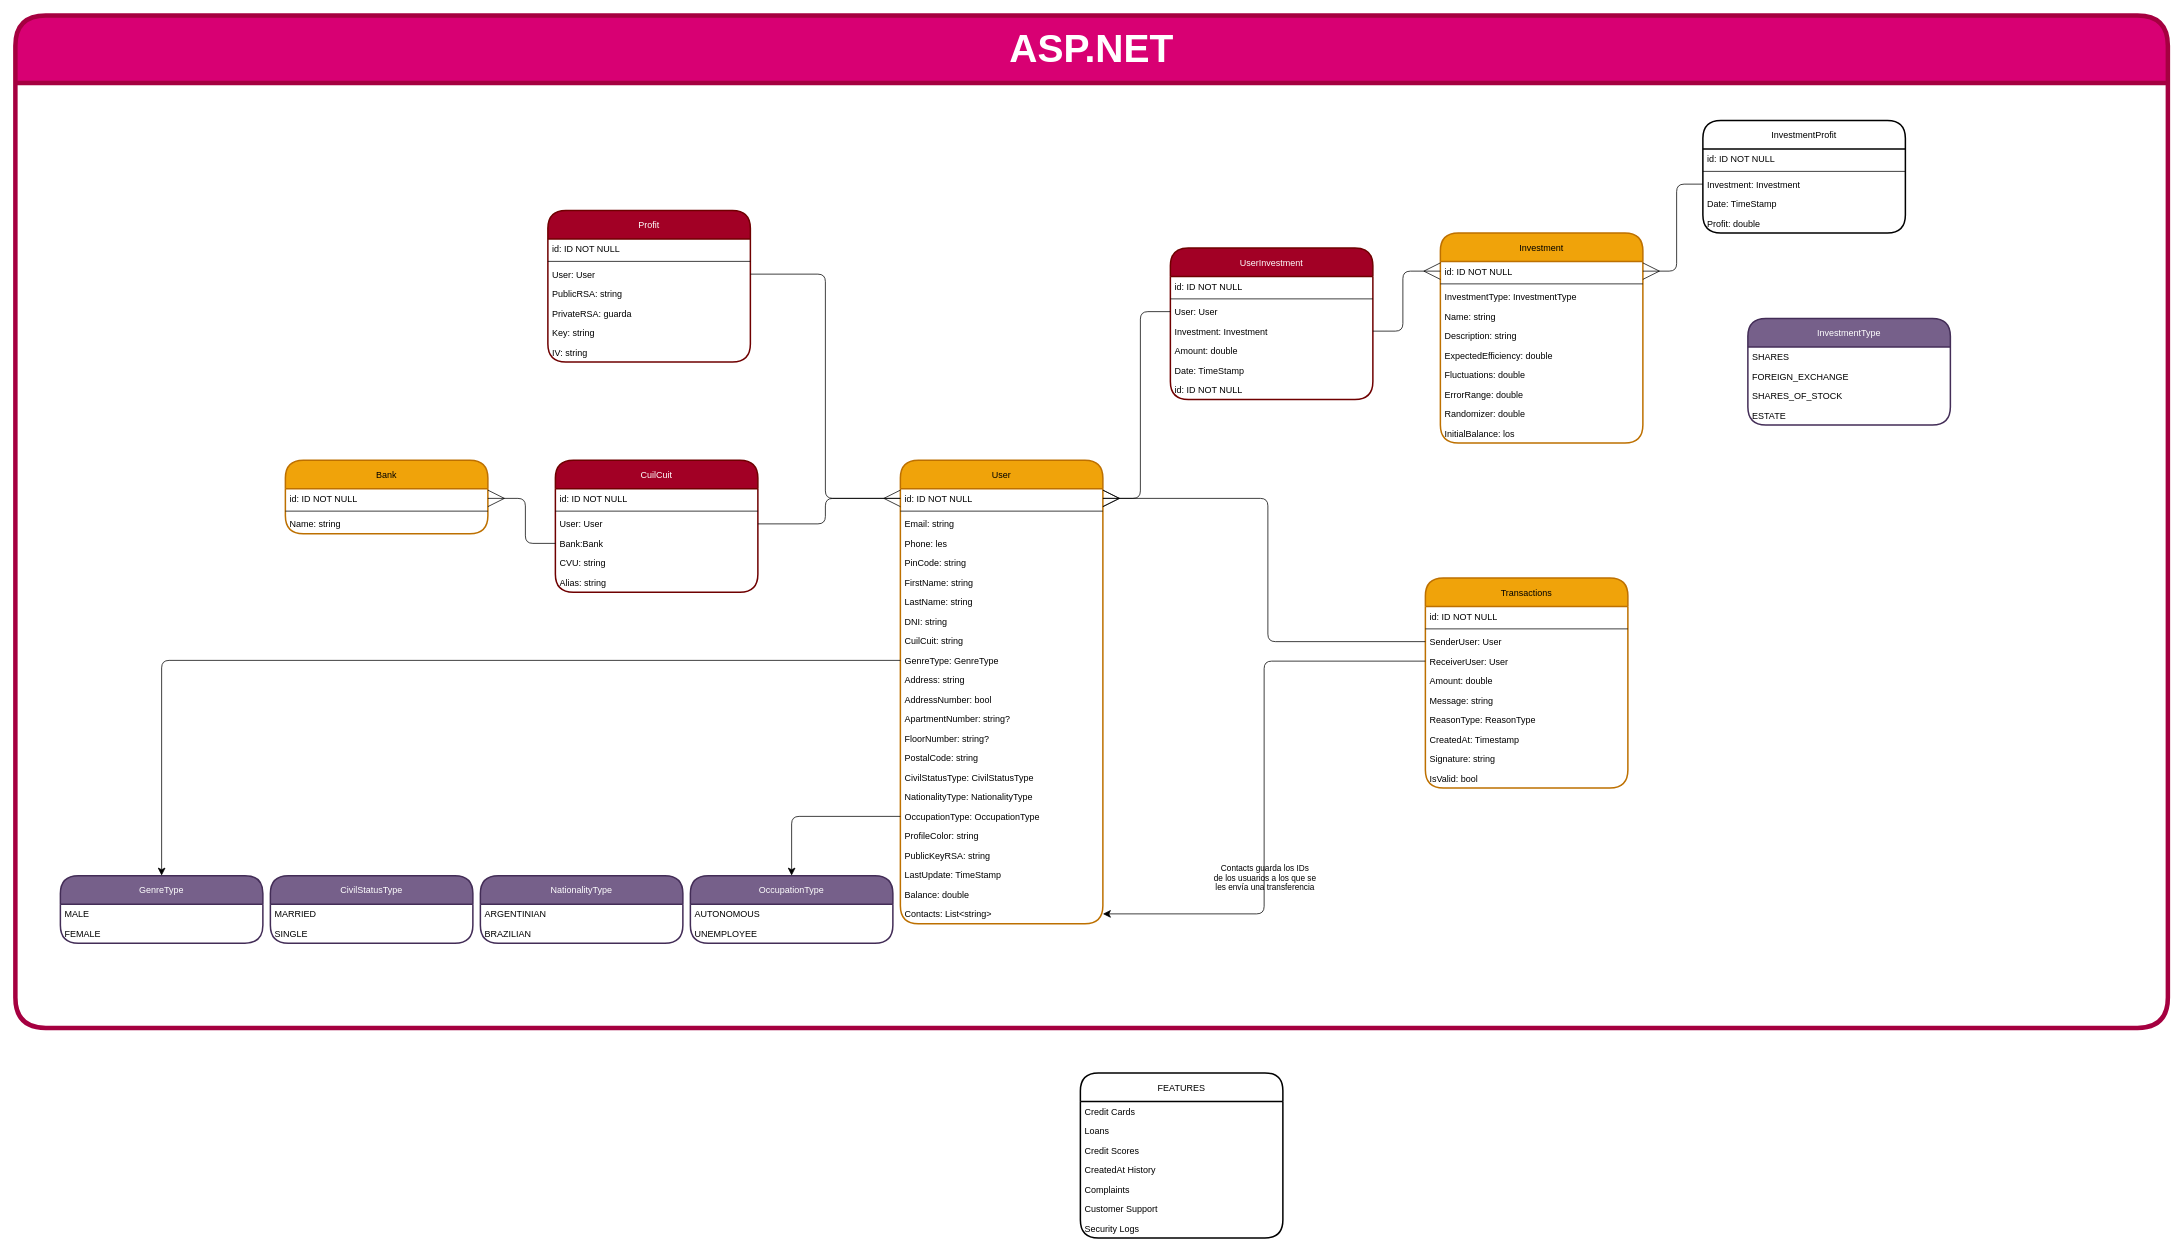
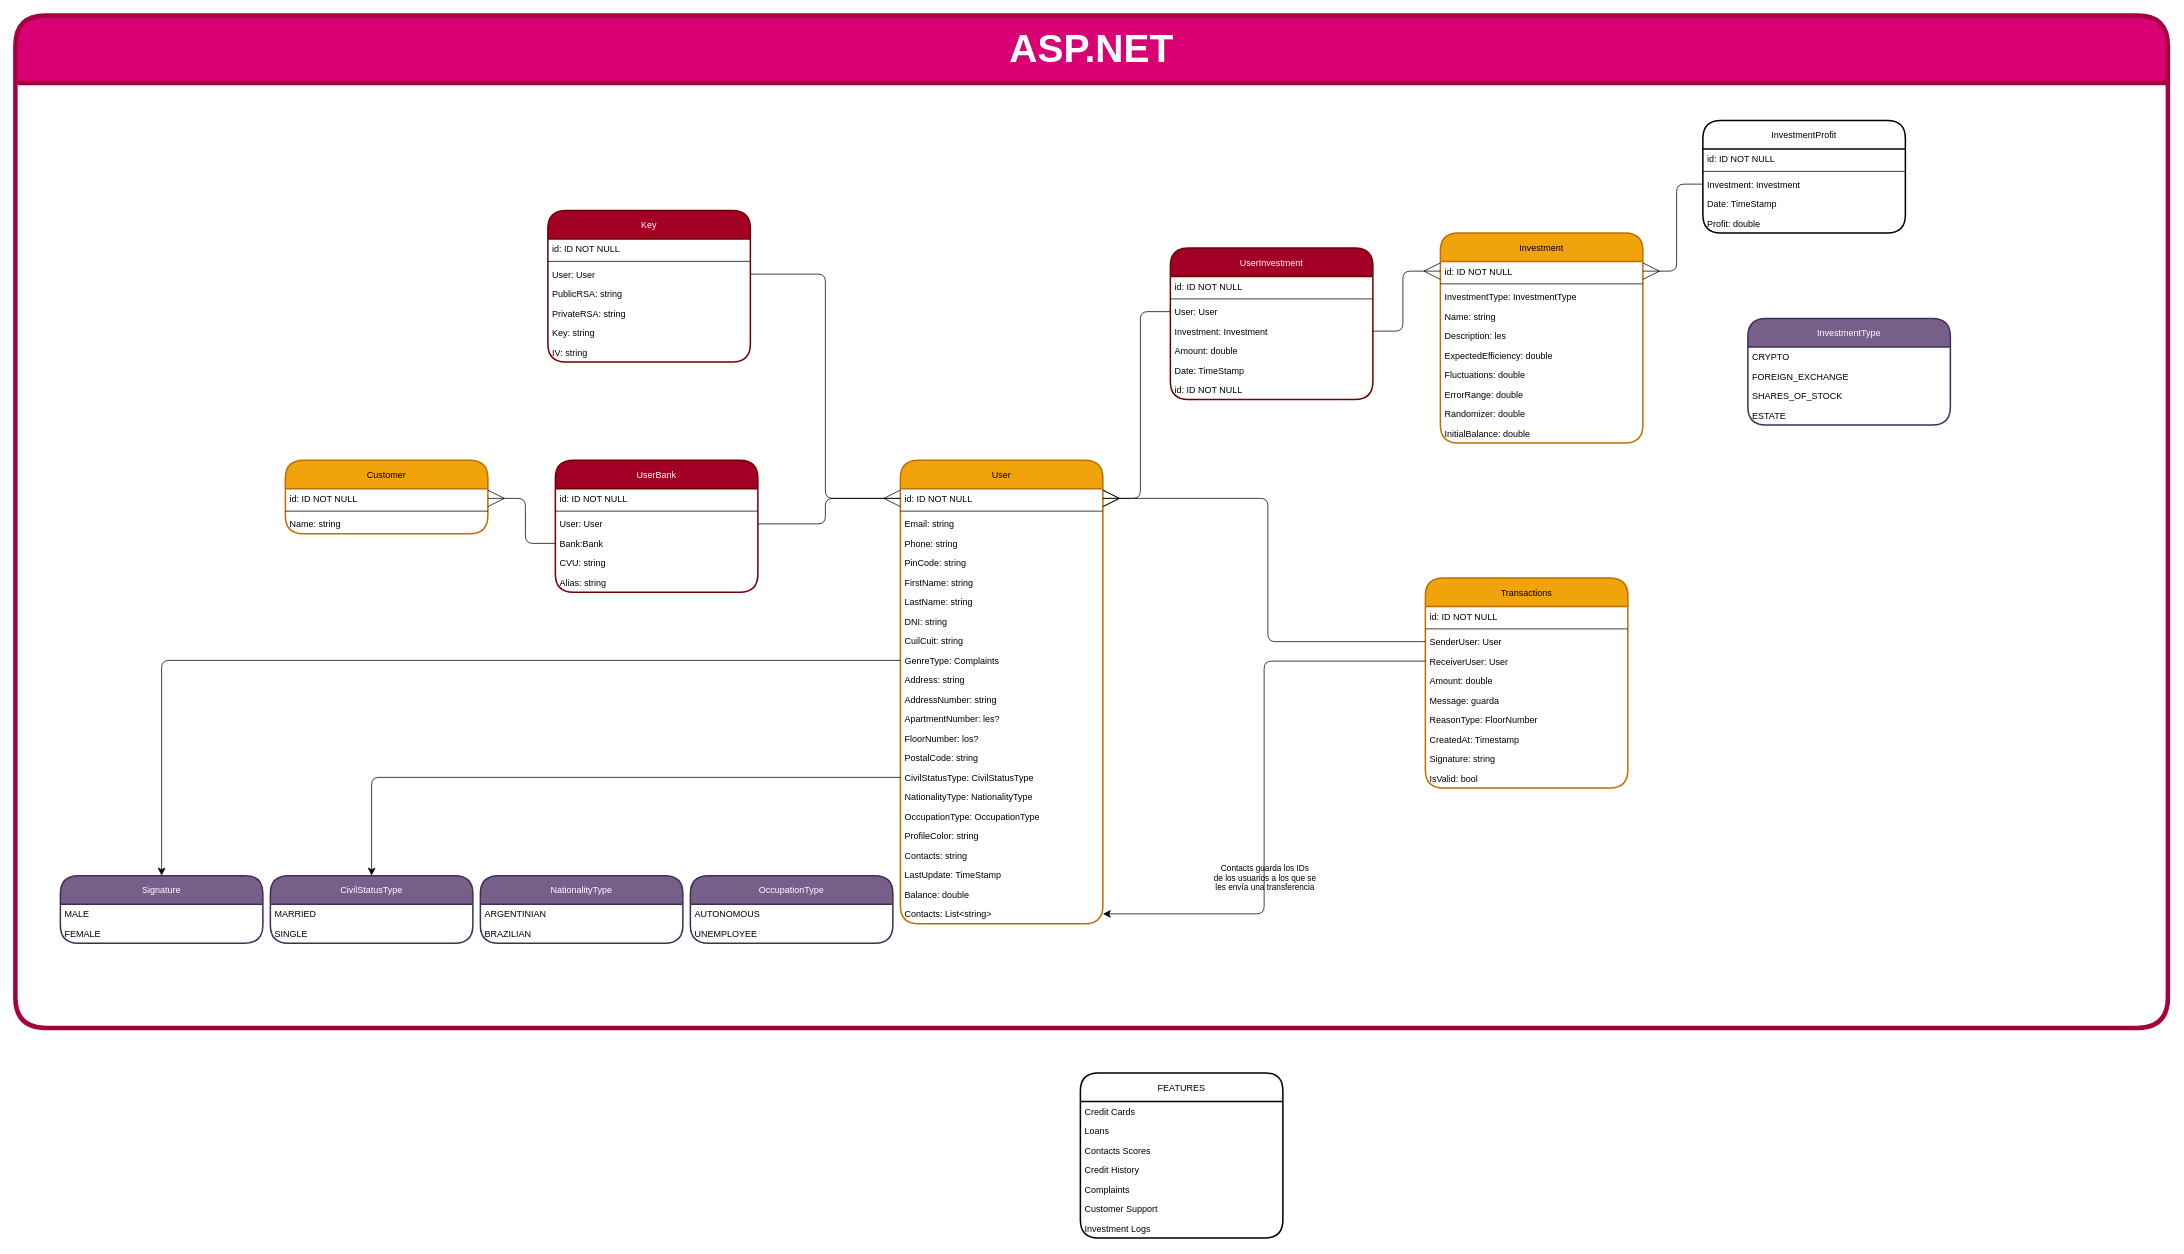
node "Profit": label "Profit" -> "Key"
node "PrivateRSA: guarda": label "PrivateRSA: guarda" -> "PrivateRSA: string"
node "Description: string": label "Description: string" -> "Description: les"
node "SHARES": label "SHARES" -> "CRYPTO"
node "InitialBalance: los": label "InitialBalance: los" -> "InitialBalance: double"
node "Bank": label "Bank" -> "Customer"
node "CuilCuit": label "CuilCuit" -> "UserBank"
node "Phone: les": label "Phone: les" -> "Phone: string"
node "GenreType: GenreType": label "GenreType: GenreType" -> "GenreType: Complaints"
node "AddressNumber: bool": label "AddressNumber: bool" -> "AddressNumber: string"
node "Message: string": label "Message: string" -> "Message: guarda"
node "ApartmentNumber: string?": label "ApartmentNumber: string?" -> "ApartmentNumber: les?"
node "ReasonType: ReasonType": label "ReasonType: ReasonType" -> "ReasonType: FloorNumber"
node "FloorNumber: string?": label "FloorNumber: string?" -> "FloorNumber: los?"
edge "CivilStatusType: CivilStatusType" -> "CivilStatusType": added
edge "OccupationType: OccupationType" -> "OccupationType": removed
node "PublicKeyRSA: string": label "PublicKeyRSA: string" -> "Contacts: string"
node "GenreType": label "GenreType" -> "Signature"
node "Credit Scores": label "Credit Scores" -> "Contacts Scores"
node "CreatedAt History": label "CreatedAt History" -> "Credit History"
node "Security Logs": label "Security Logs" -> "Investment Logs"
